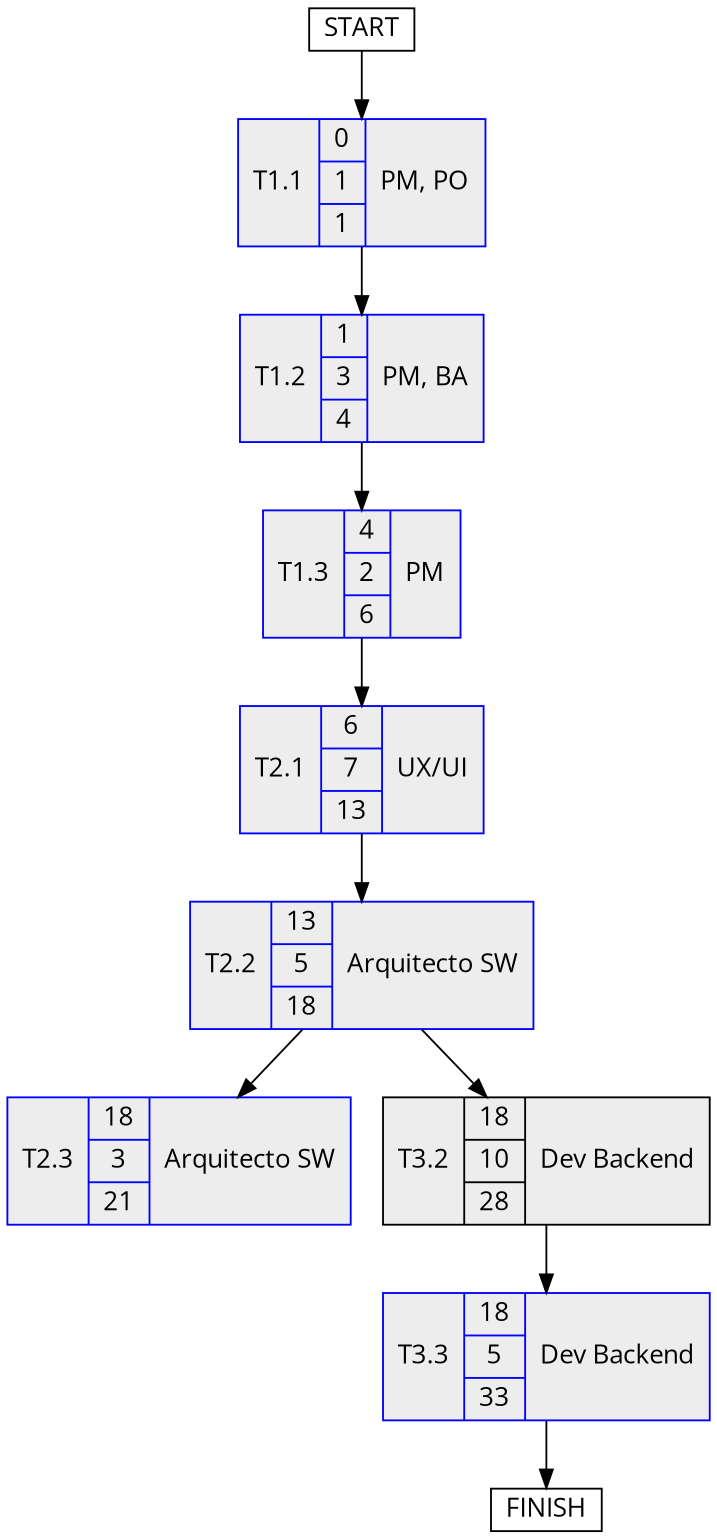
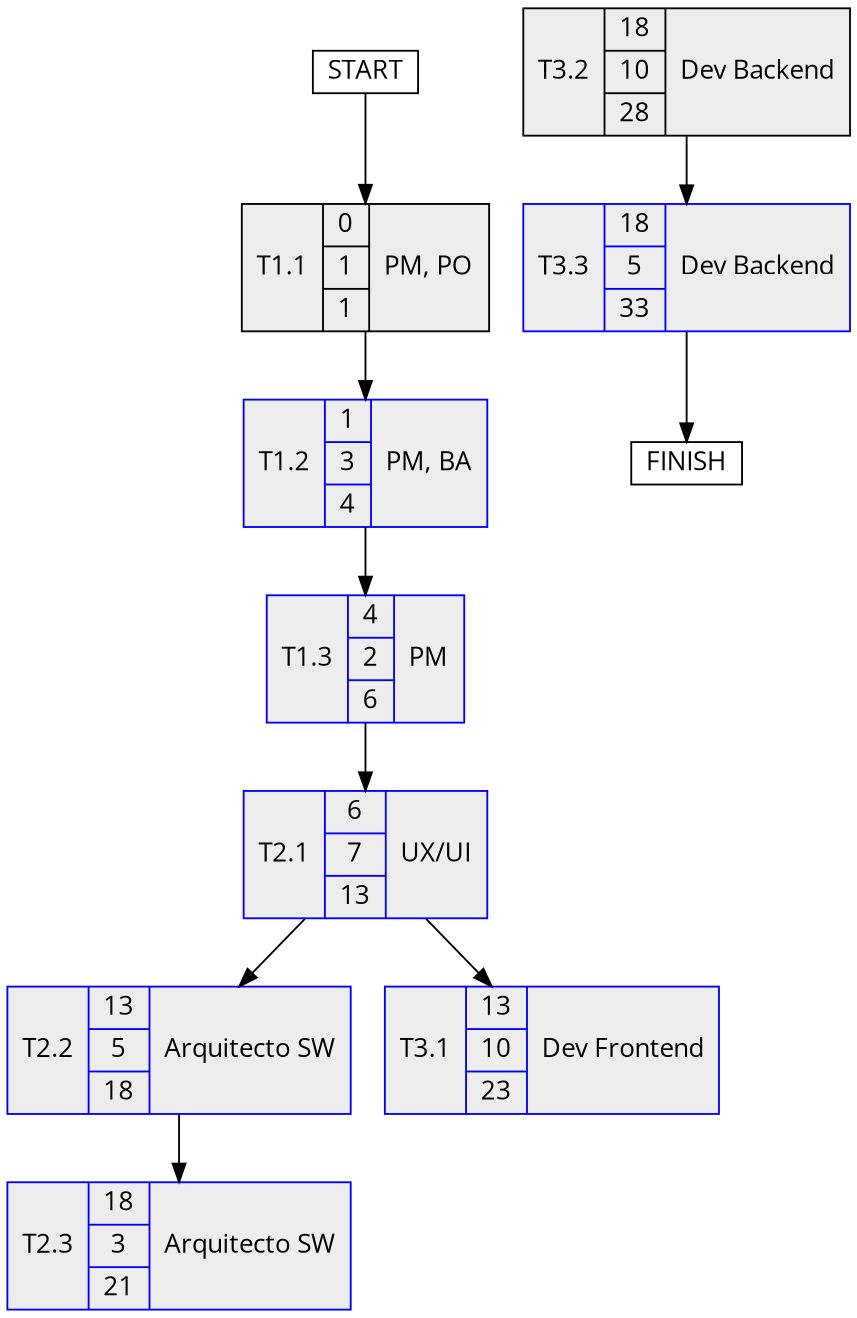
node "T1.1": color blue -> black
node "T3.1": added
edge "T2.2" -> "T3.2": removed
